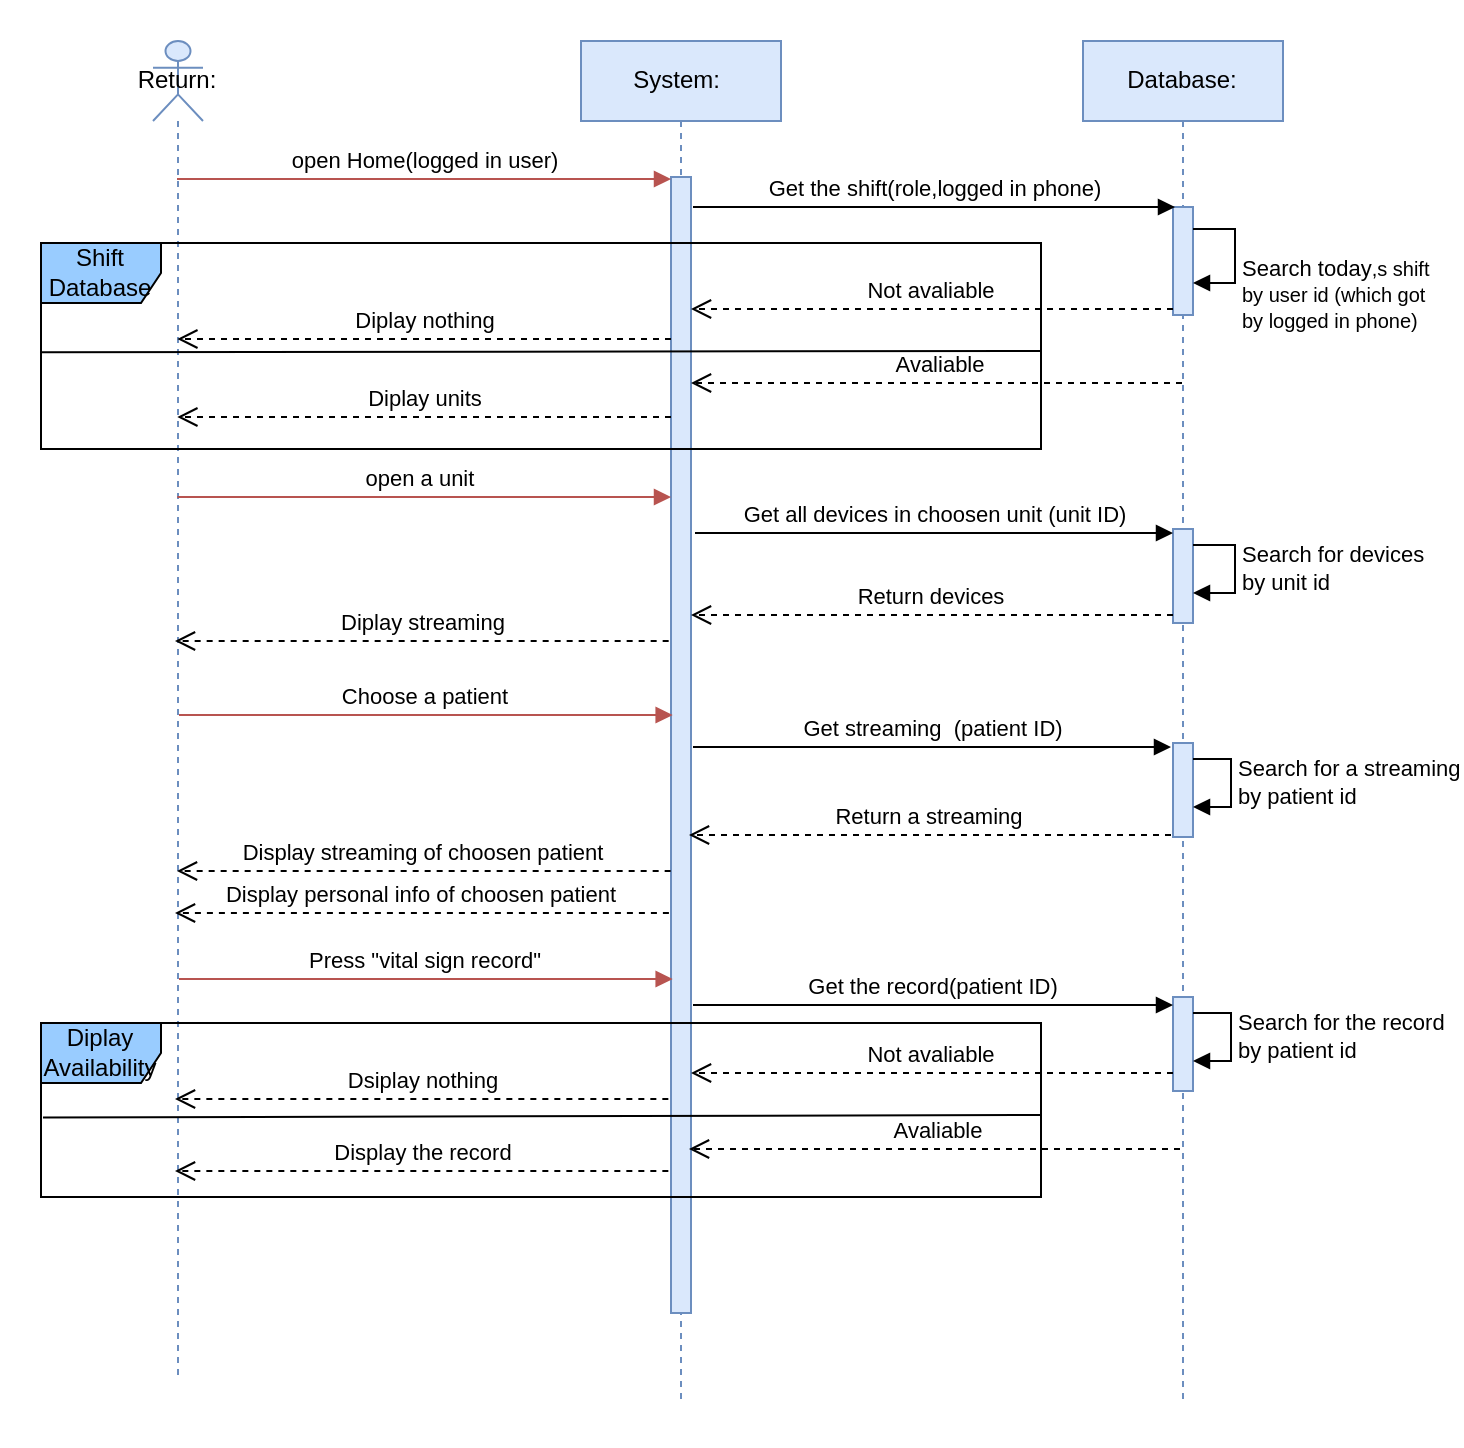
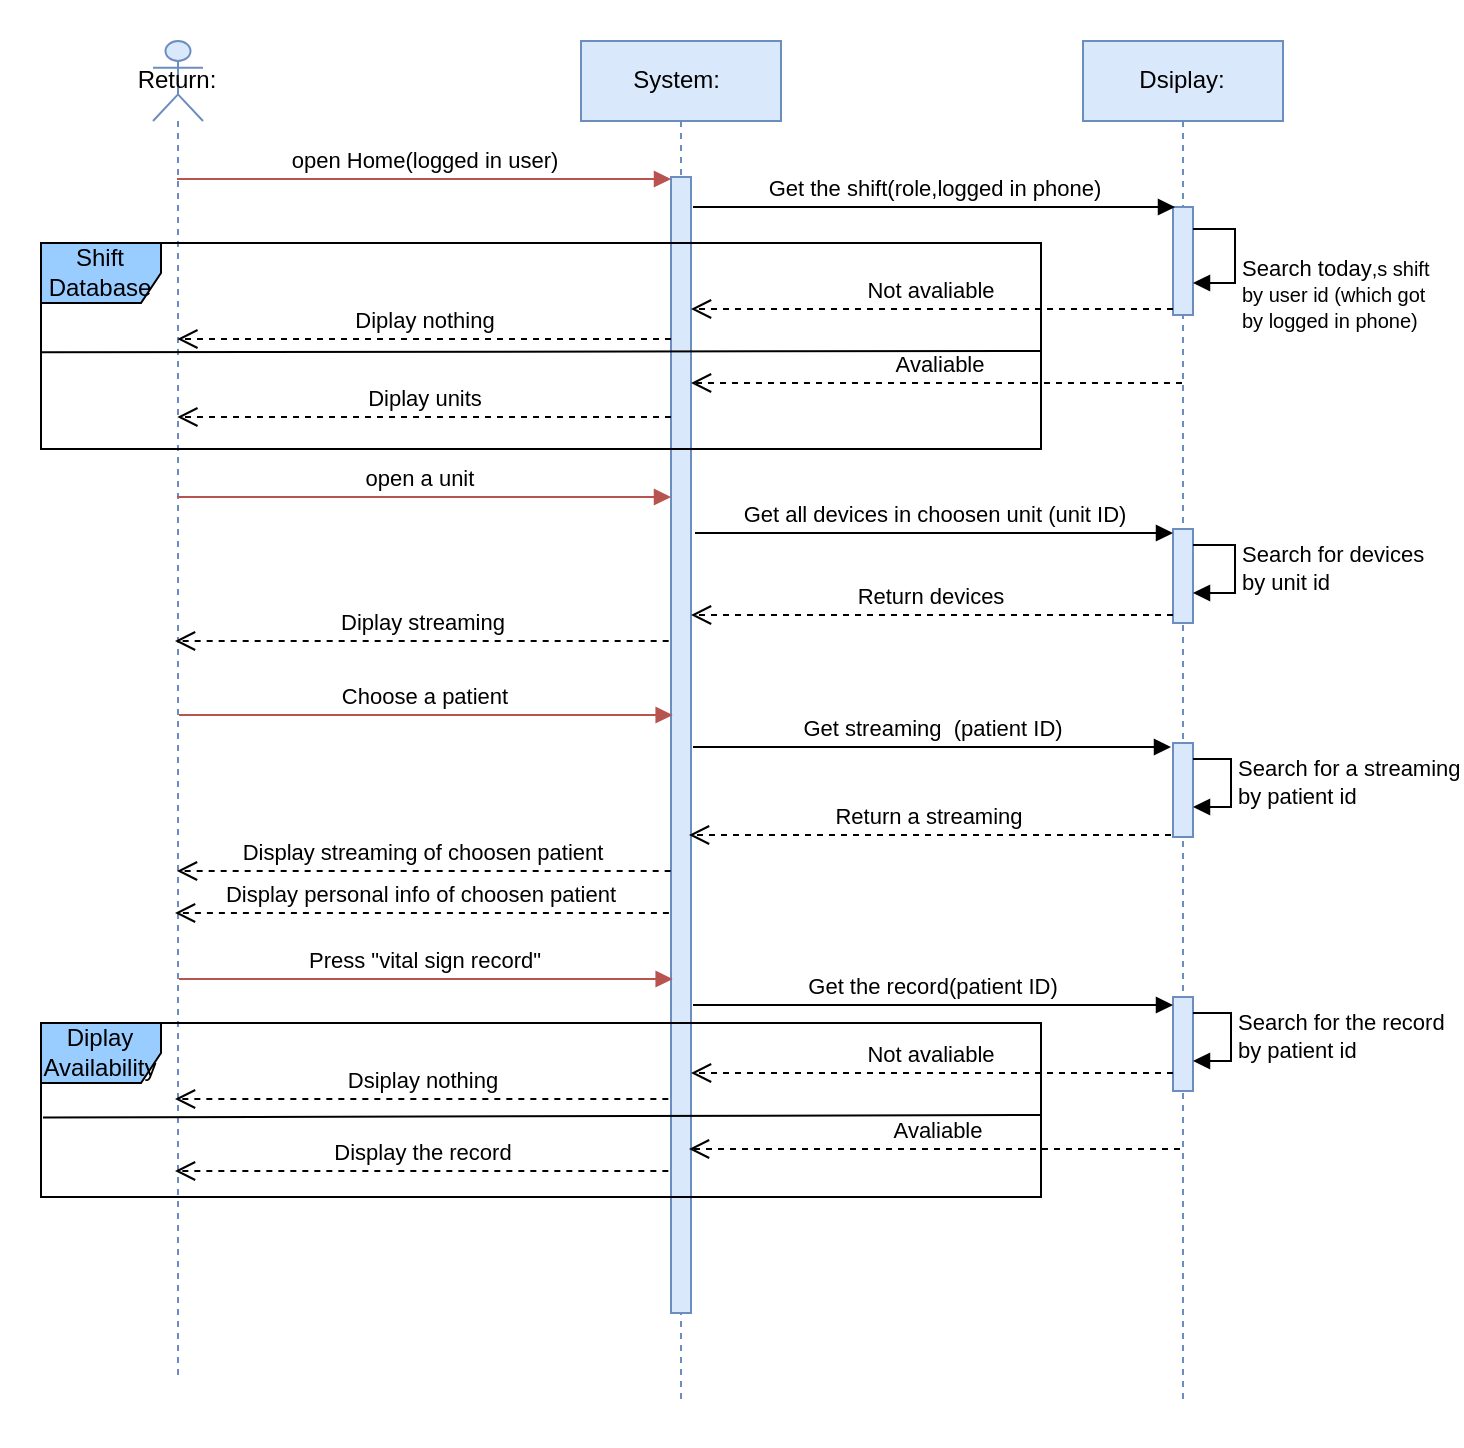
node "Database:": label "Database:" -> "Dsiplay:"
